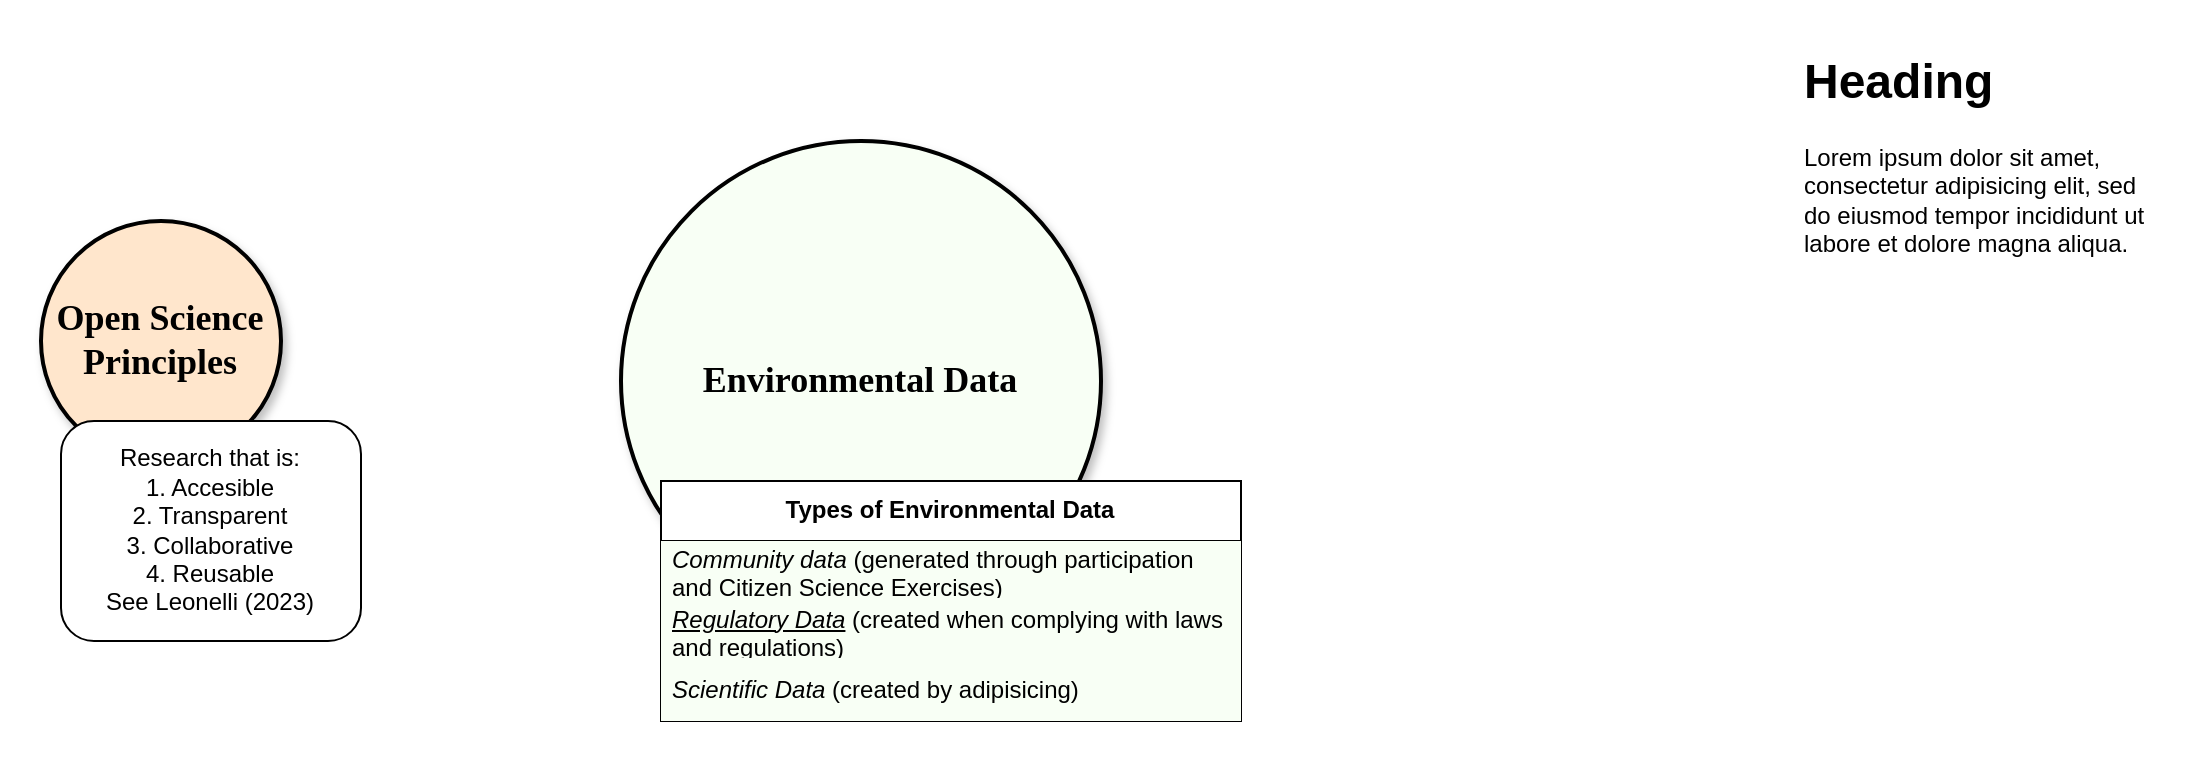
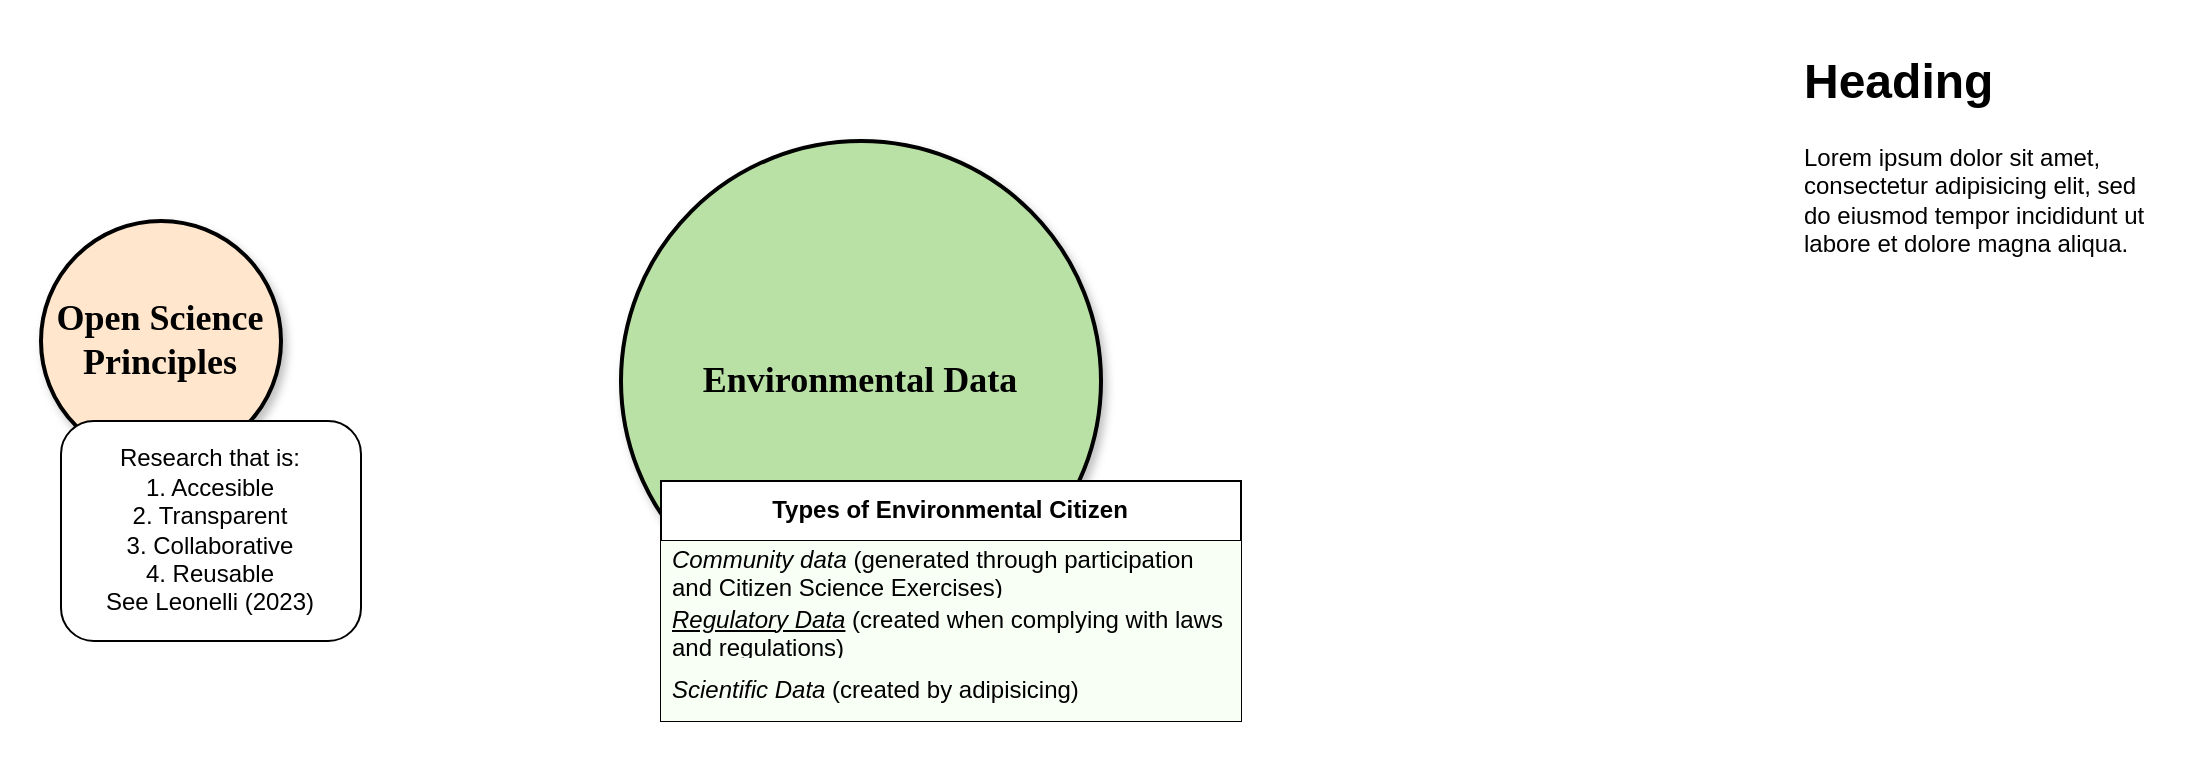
node "Environmental Data": fillcolor #f8fff5 -> #b9e0a5
node "Types of Environmental Data": label "Types of Environmental Data" -> "Types of Environmental Citizen"
